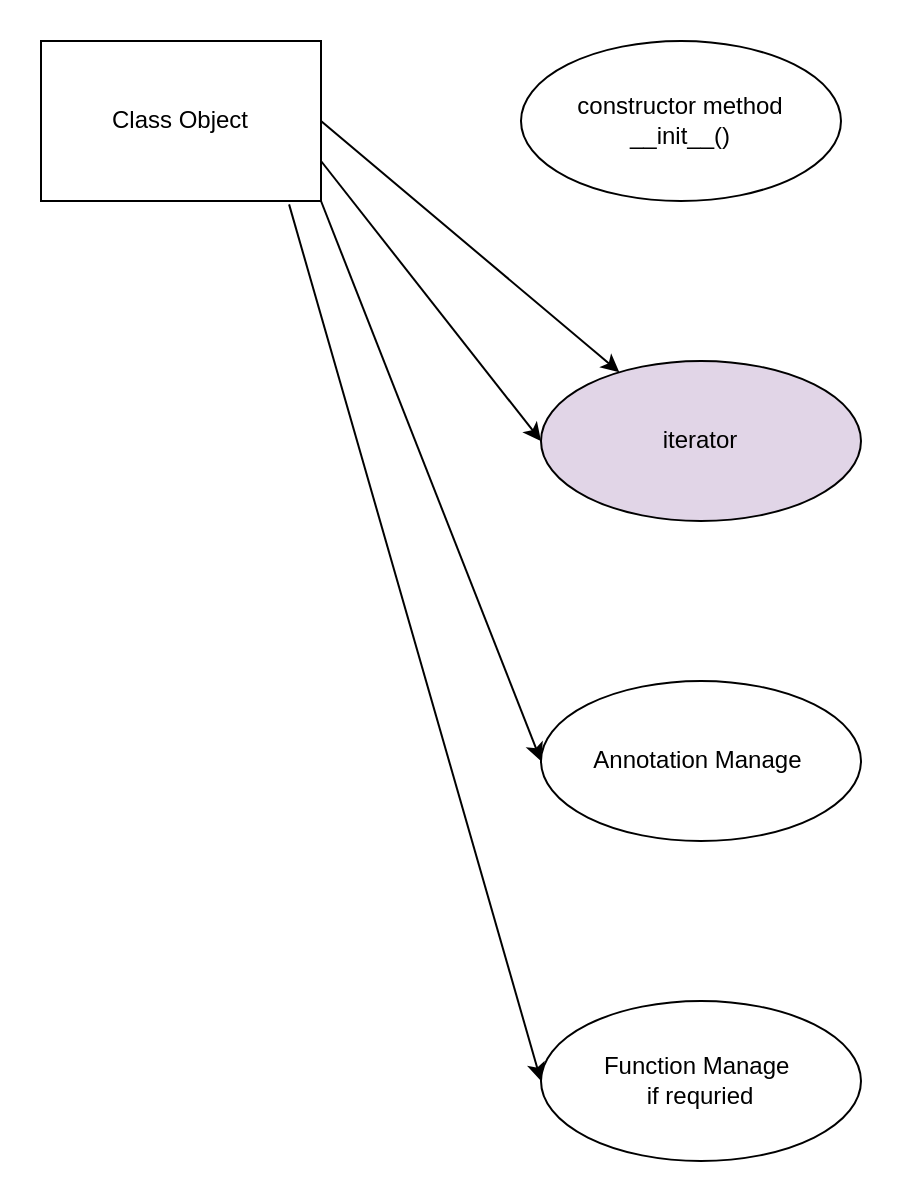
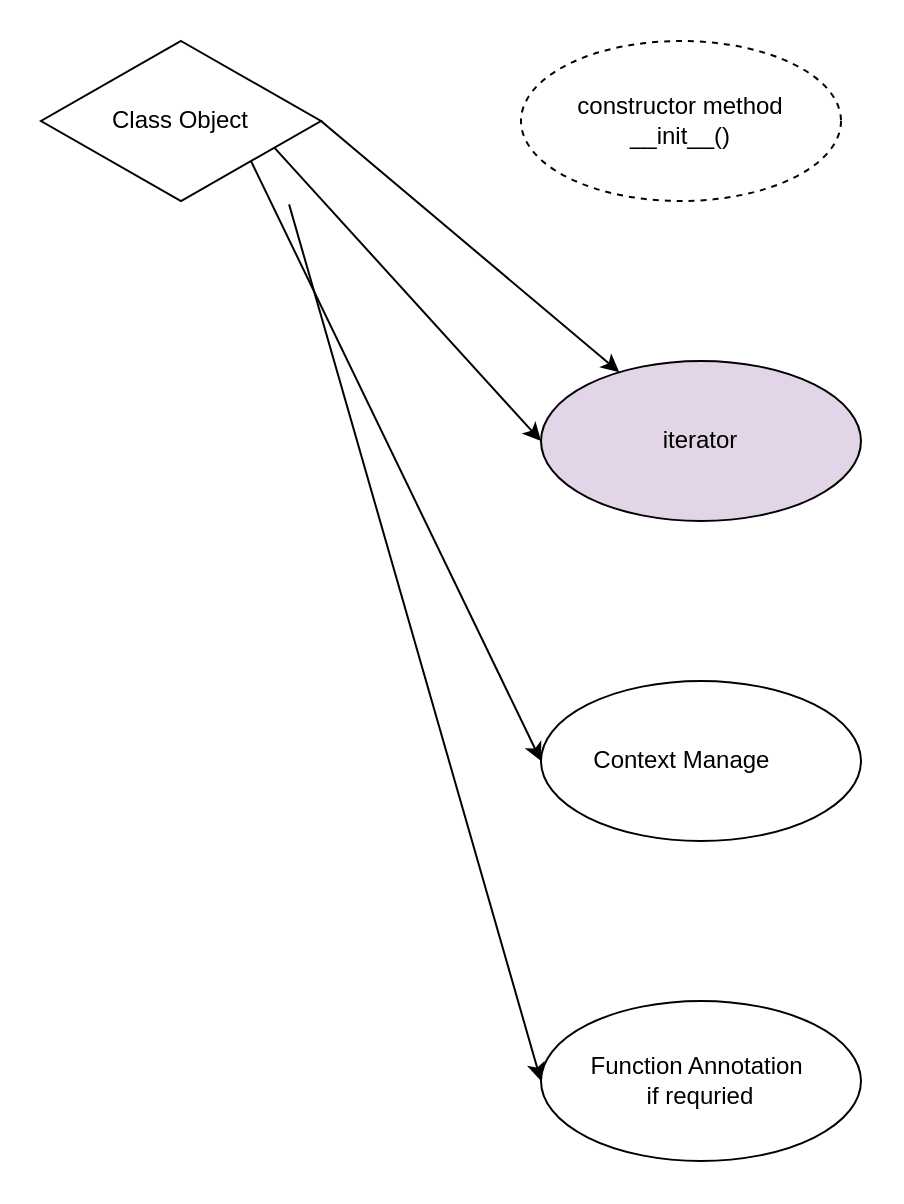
node "Class Object": shape rectangle -> diamond
node "constructor method __init__()": style solid -> dashed
node "Annotation Manage": label "Annotation Manage" -> "Context Manage"
node "Function Manage if requried": label "Function Manage if requried" -> "Function Annotation if requried"
